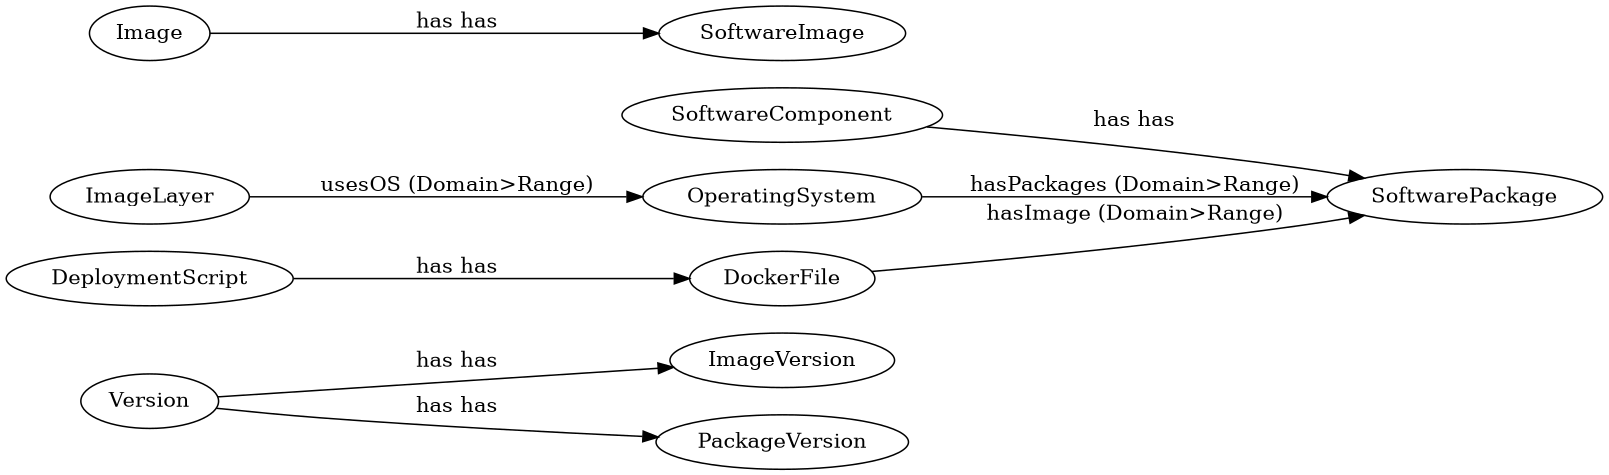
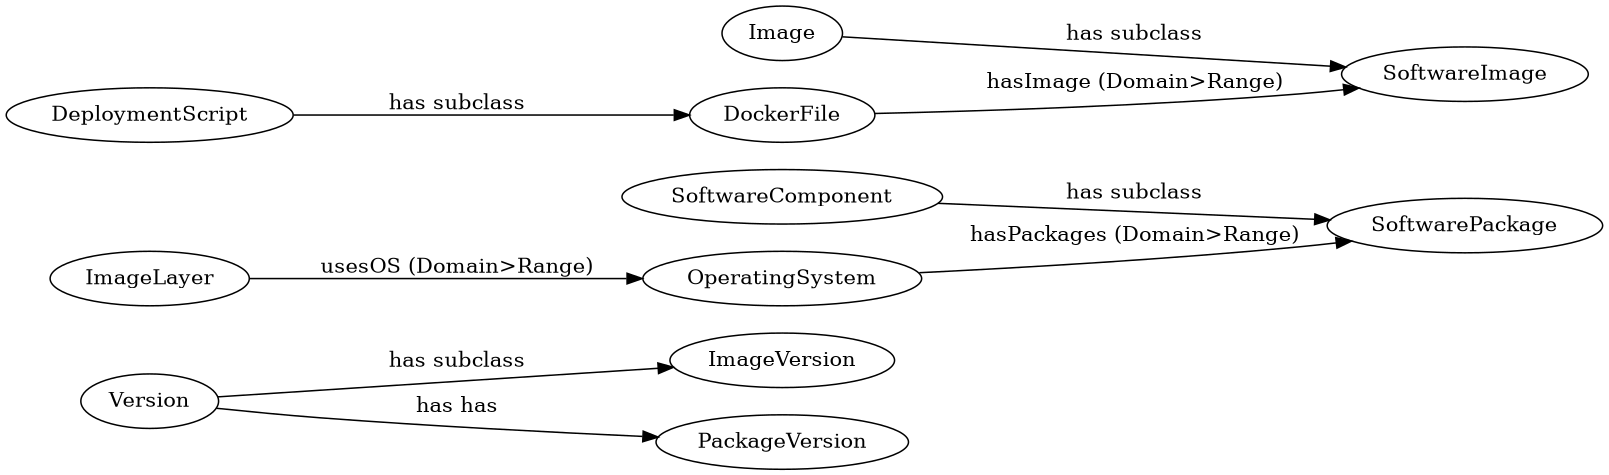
edge "Image" -> "SoftwareImage": label "has has" -> "has subclass"
edge "SoftwareComponent" -> "SoftwarePackage": label "has has" -> "has subclass"
edge "DockerFile" -> "SoftwarePackage": now "DockerFile" -> "SoftwareImage"
edge "DeploymentScript" -> "DockerFile": label "has has" -> "has subclass"
edge "Version" -> "ImageVersion": label "has has" -> "has subclass"
